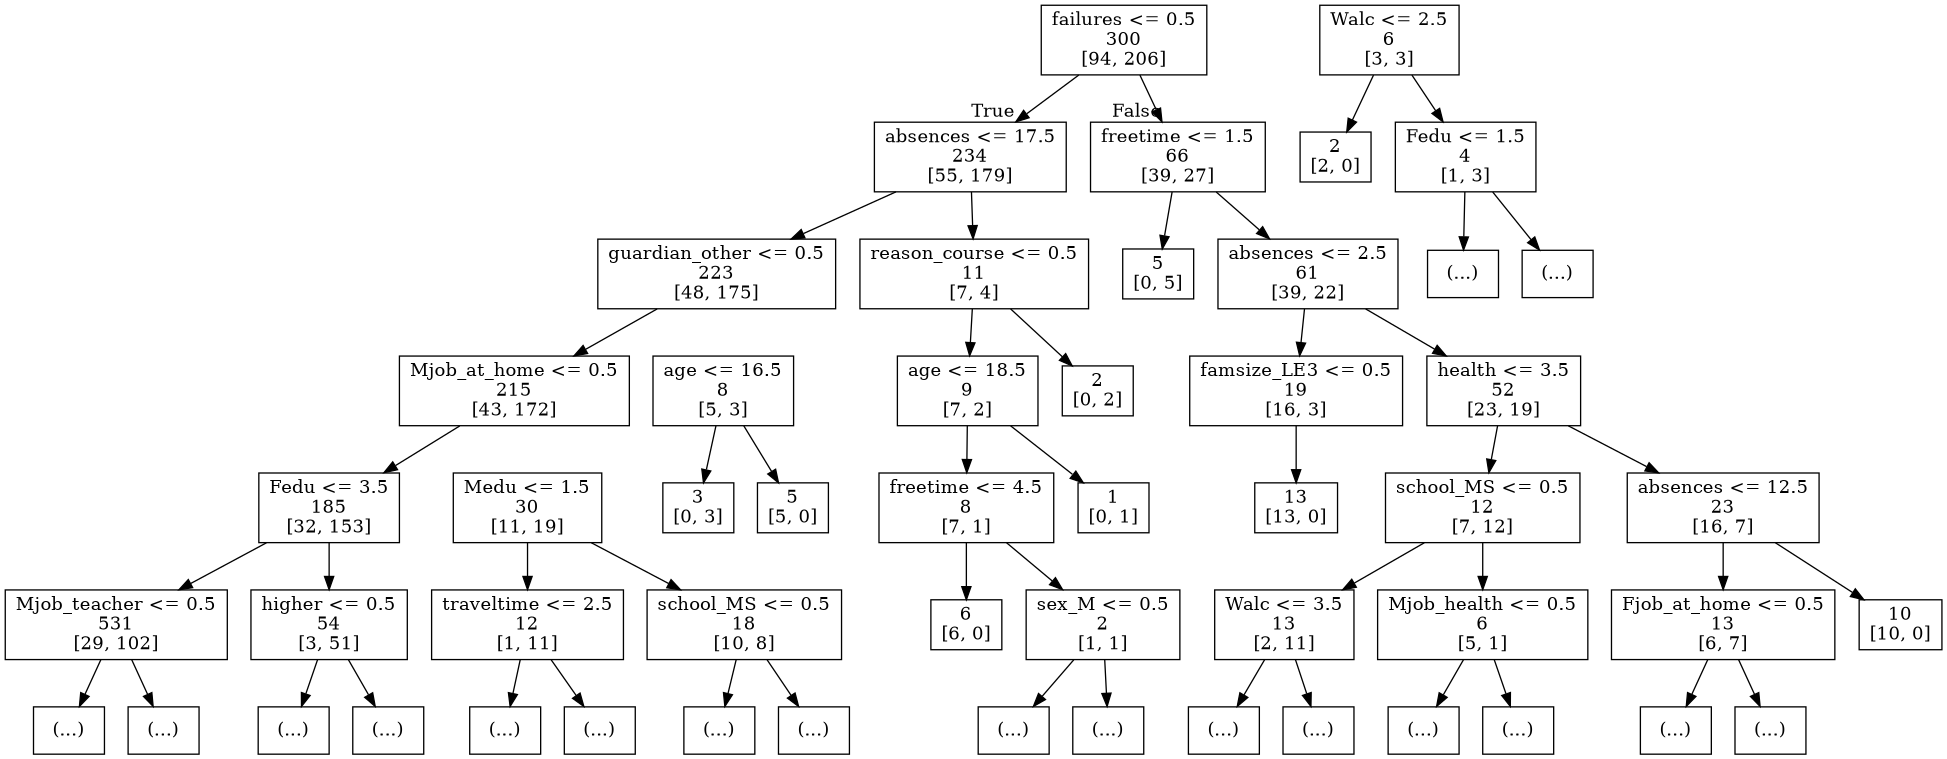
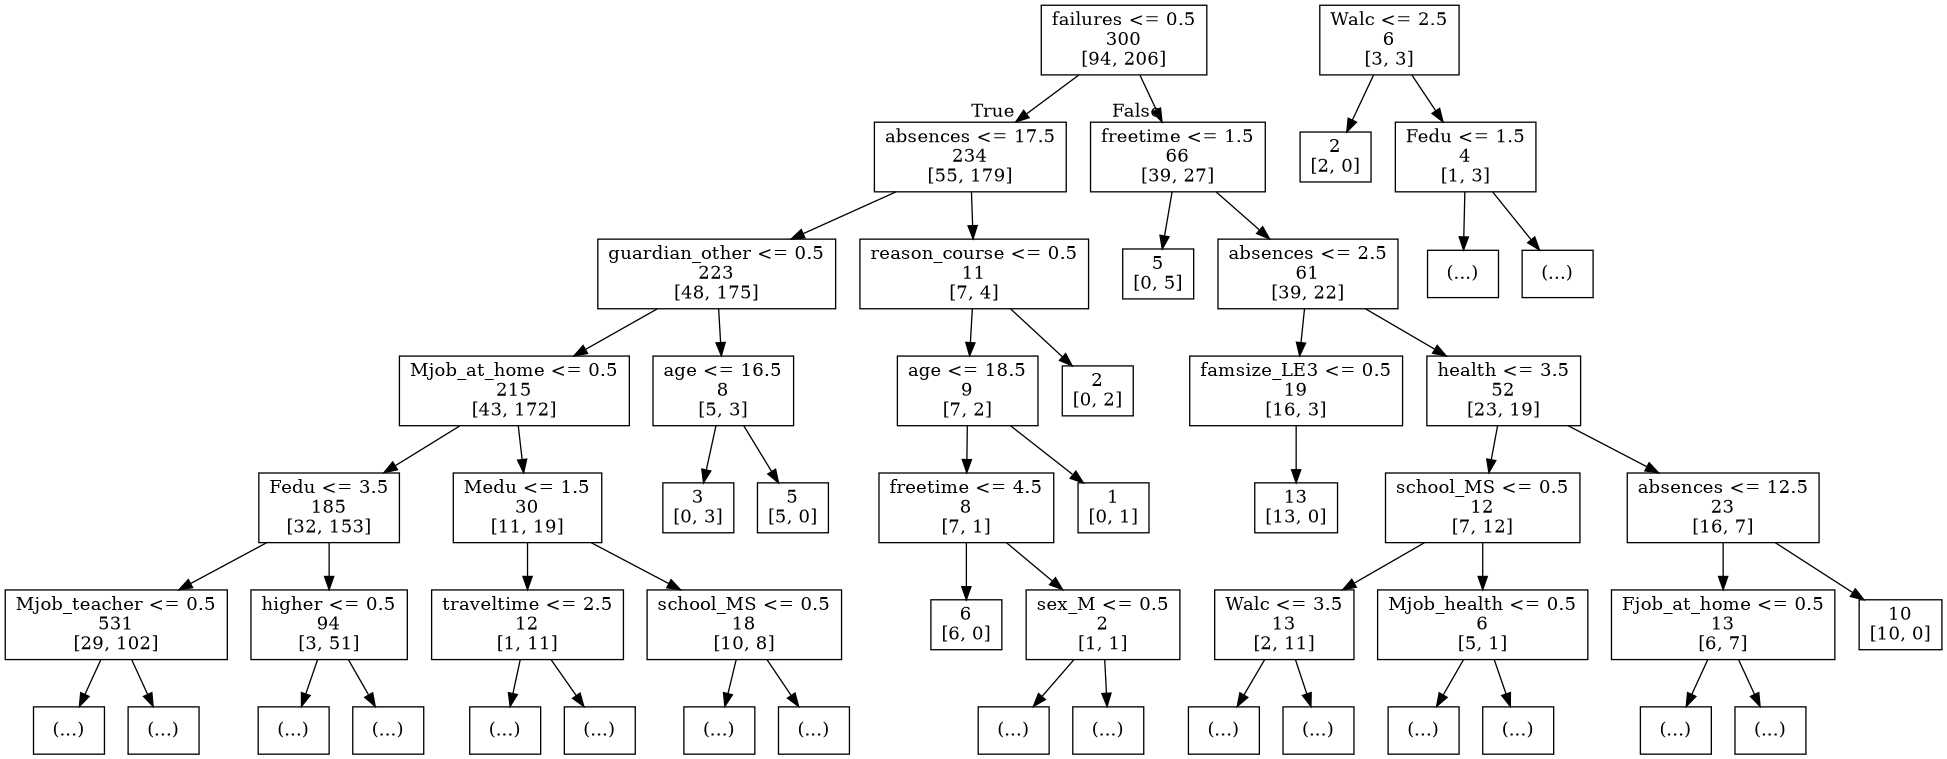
edge "guardian_other <= 0.5 223 [48, 175]" -> "age <= 16.5 8 [5, 3]": added
edge "Mjob_at_home <= 0.5 215 [43, 172]" -> "Medu <= 1.5 30 [11, 19]": added
node "higher <= 0.5 54 [3, 51]": label "higher <= 0.5 54 [3, 51]" -> "higher <= 0.5 94 [3, 51]"
